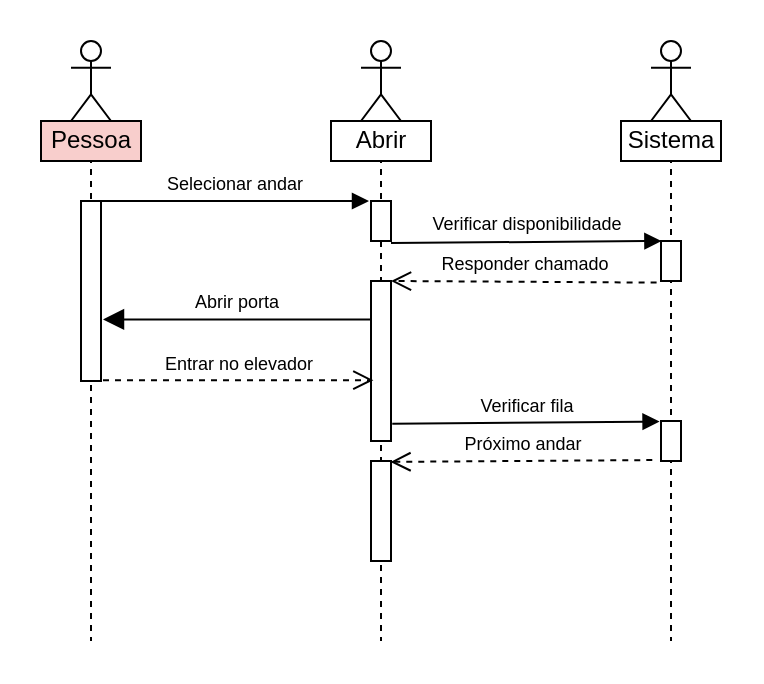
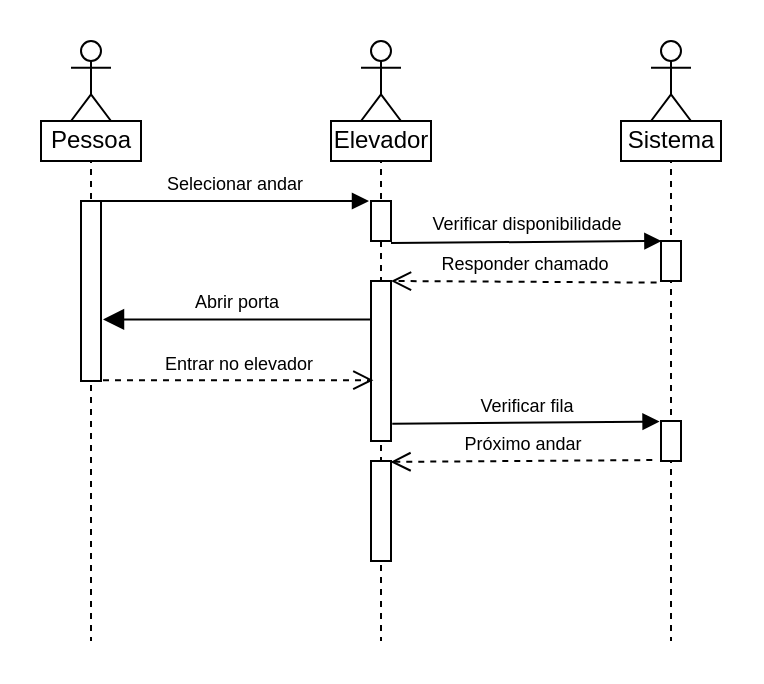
node "Pessoa": fillcolor #f8cecc -> #ffffff
node "Abrir": label "Abrir" -> "Elevador"
